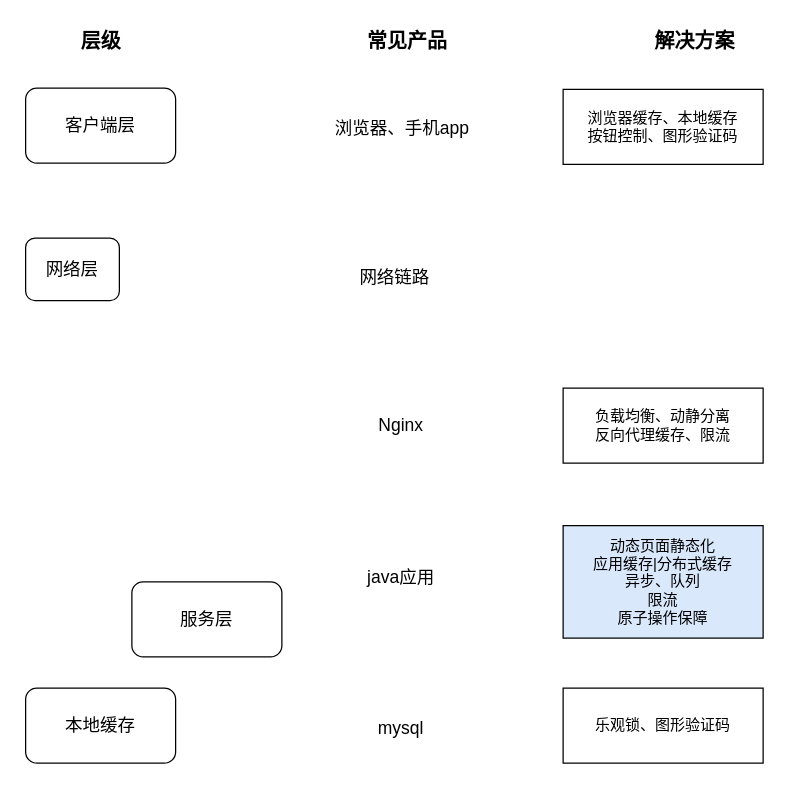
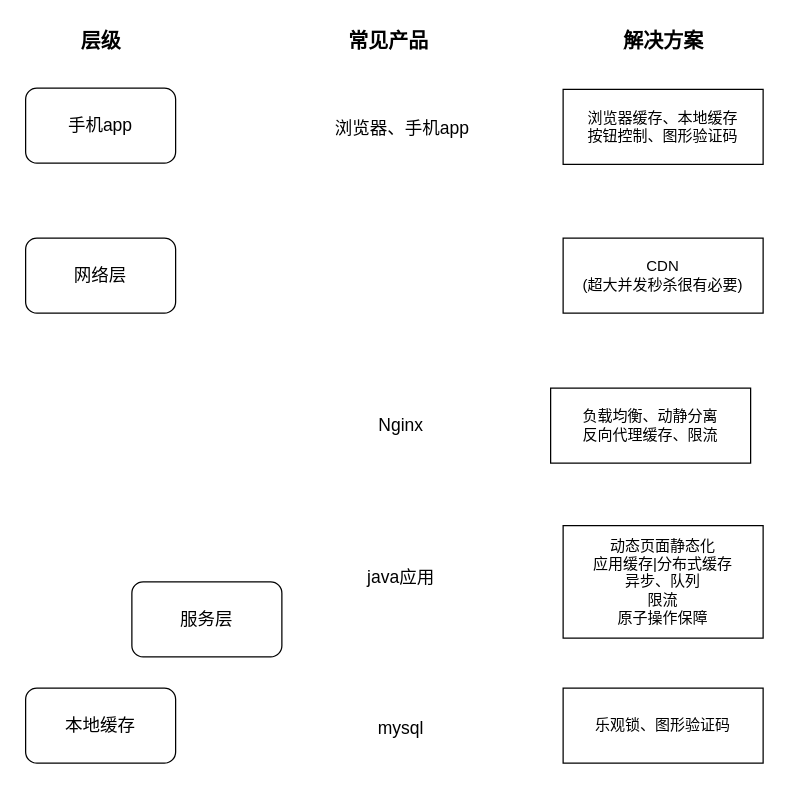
node "常见产品": moved (407, 38) -> (388, 38)
node "解决方案": moved (694, 38) -> (663, 38)
node "客户端层": label "客户端层" -> "手机app"
node "网络层": size 94x63 -> 150x75
node "网络链路": removed
node "CDN (超大并发秒杀很有必要)": added
node "负载均衡、动静分离 反向代理缓存、限流": moved (663, 426) -> (651, 426)
node "动态页面静态化 应用缓存|分布式缓存 异步、队列 限流 原子操作保障": fillcolor #dae8fc -> #ffffff
